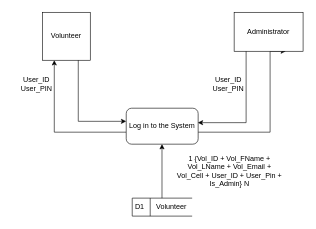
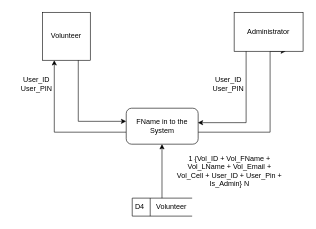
node "Log in to the System": label "Log in to the System" -> "FName in to the System"
node "D1": label "D1" -> "D4"
